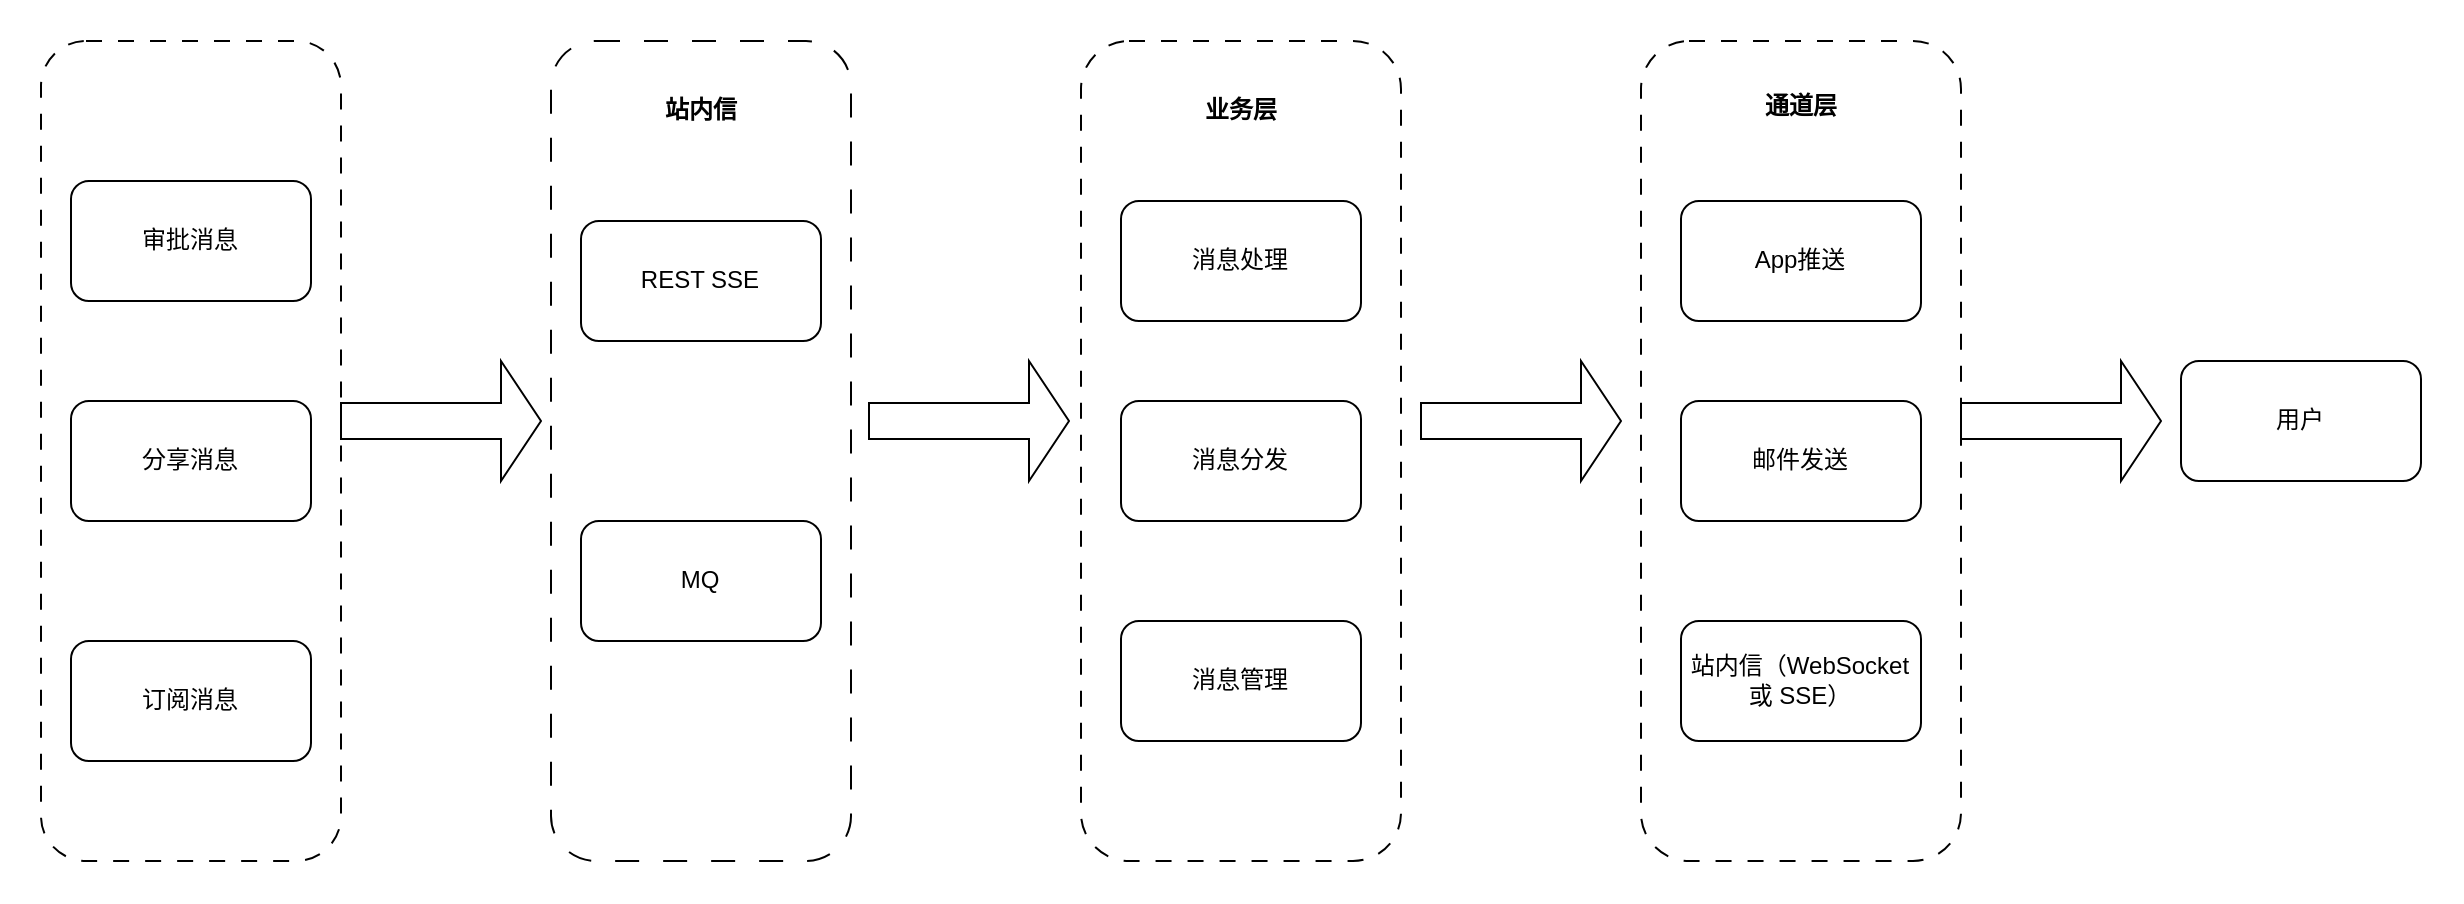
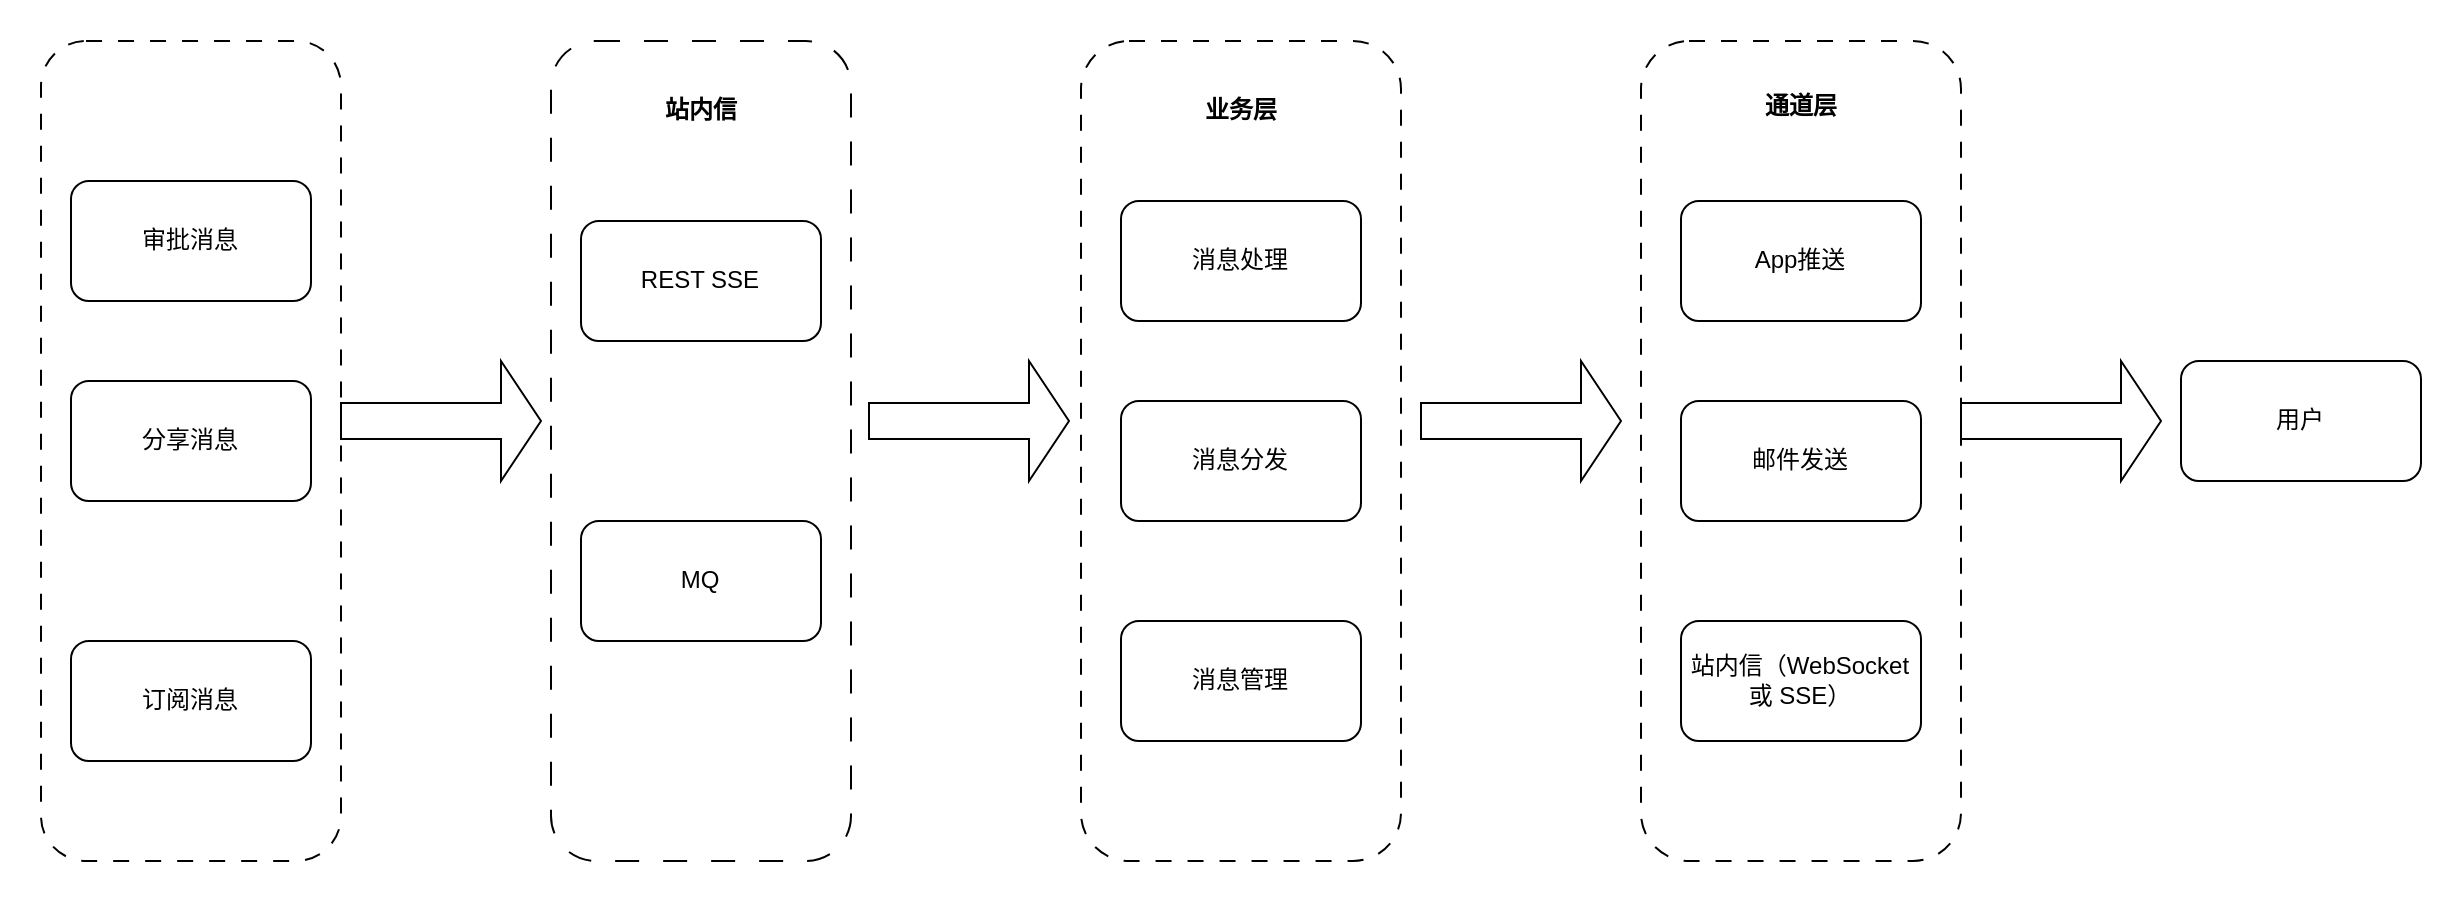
node "分享消息": moved (191, 461) -> (191, 441)
